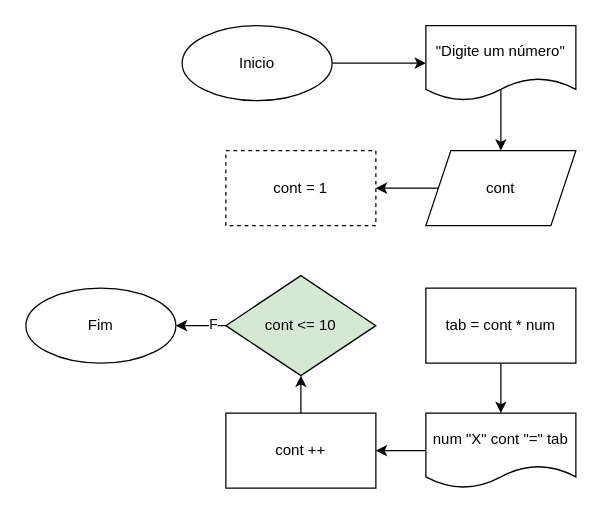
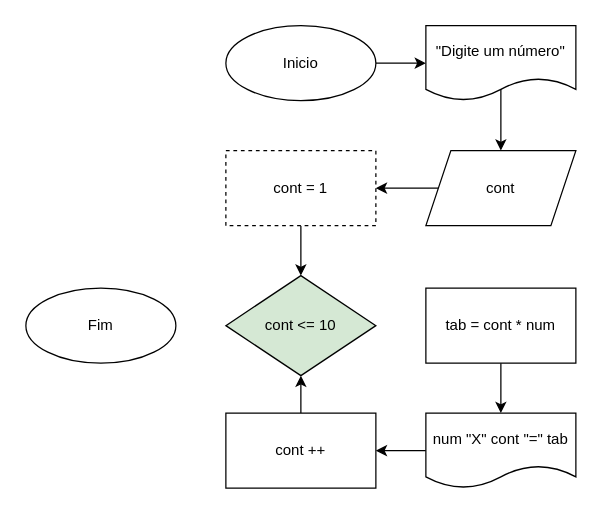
node "Inicio": moved (257, 63) -> (301, 63)
edge "cont = 1" -> "cont <= 10": added
edge "cont <= 10" -> "Fim": removed, label "F"
